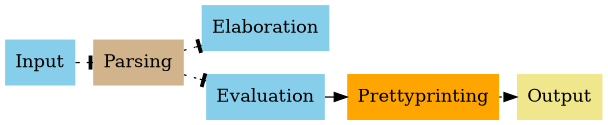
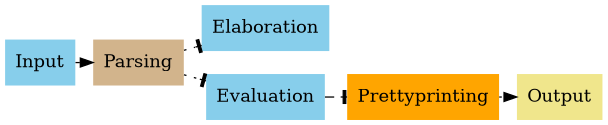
edge "Input" -> "Parsing": arrowhead tee -> normal
edge "Evaluation" -> "Prettyprinting": arrowhead normal -> tee
